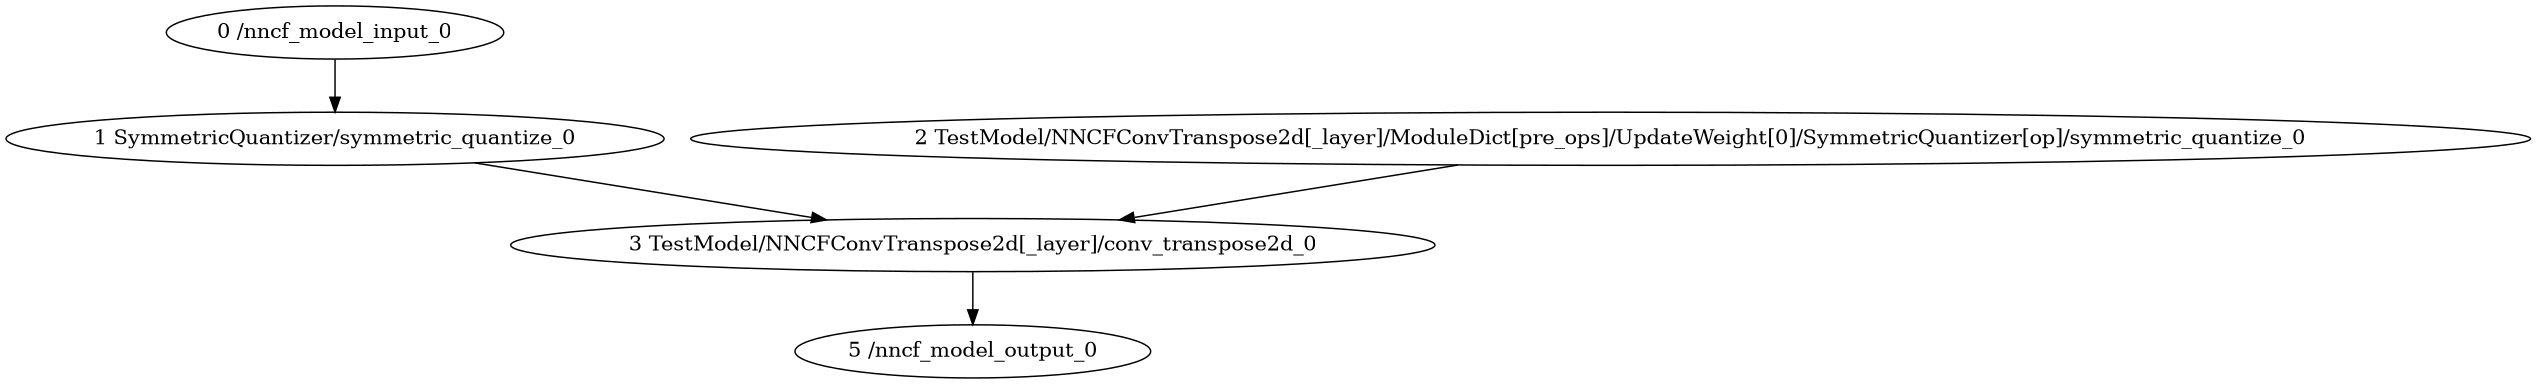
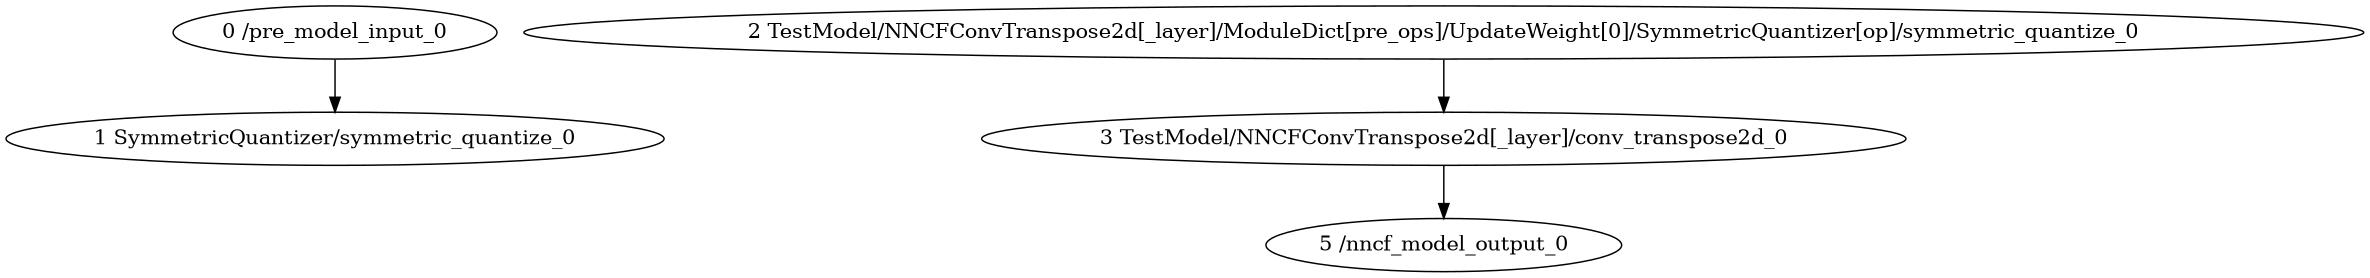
node "0 /nncf_model_input_0": label "0 /nncf_model_input_0" -> "0 /pre_model_input_0"
edge "1 SymmetricQuantizer/symmetric_quantize_0" -> "3 TestModel/NNCFConvTranspose2d[_layer]/conv_transpose2d_0": removed
